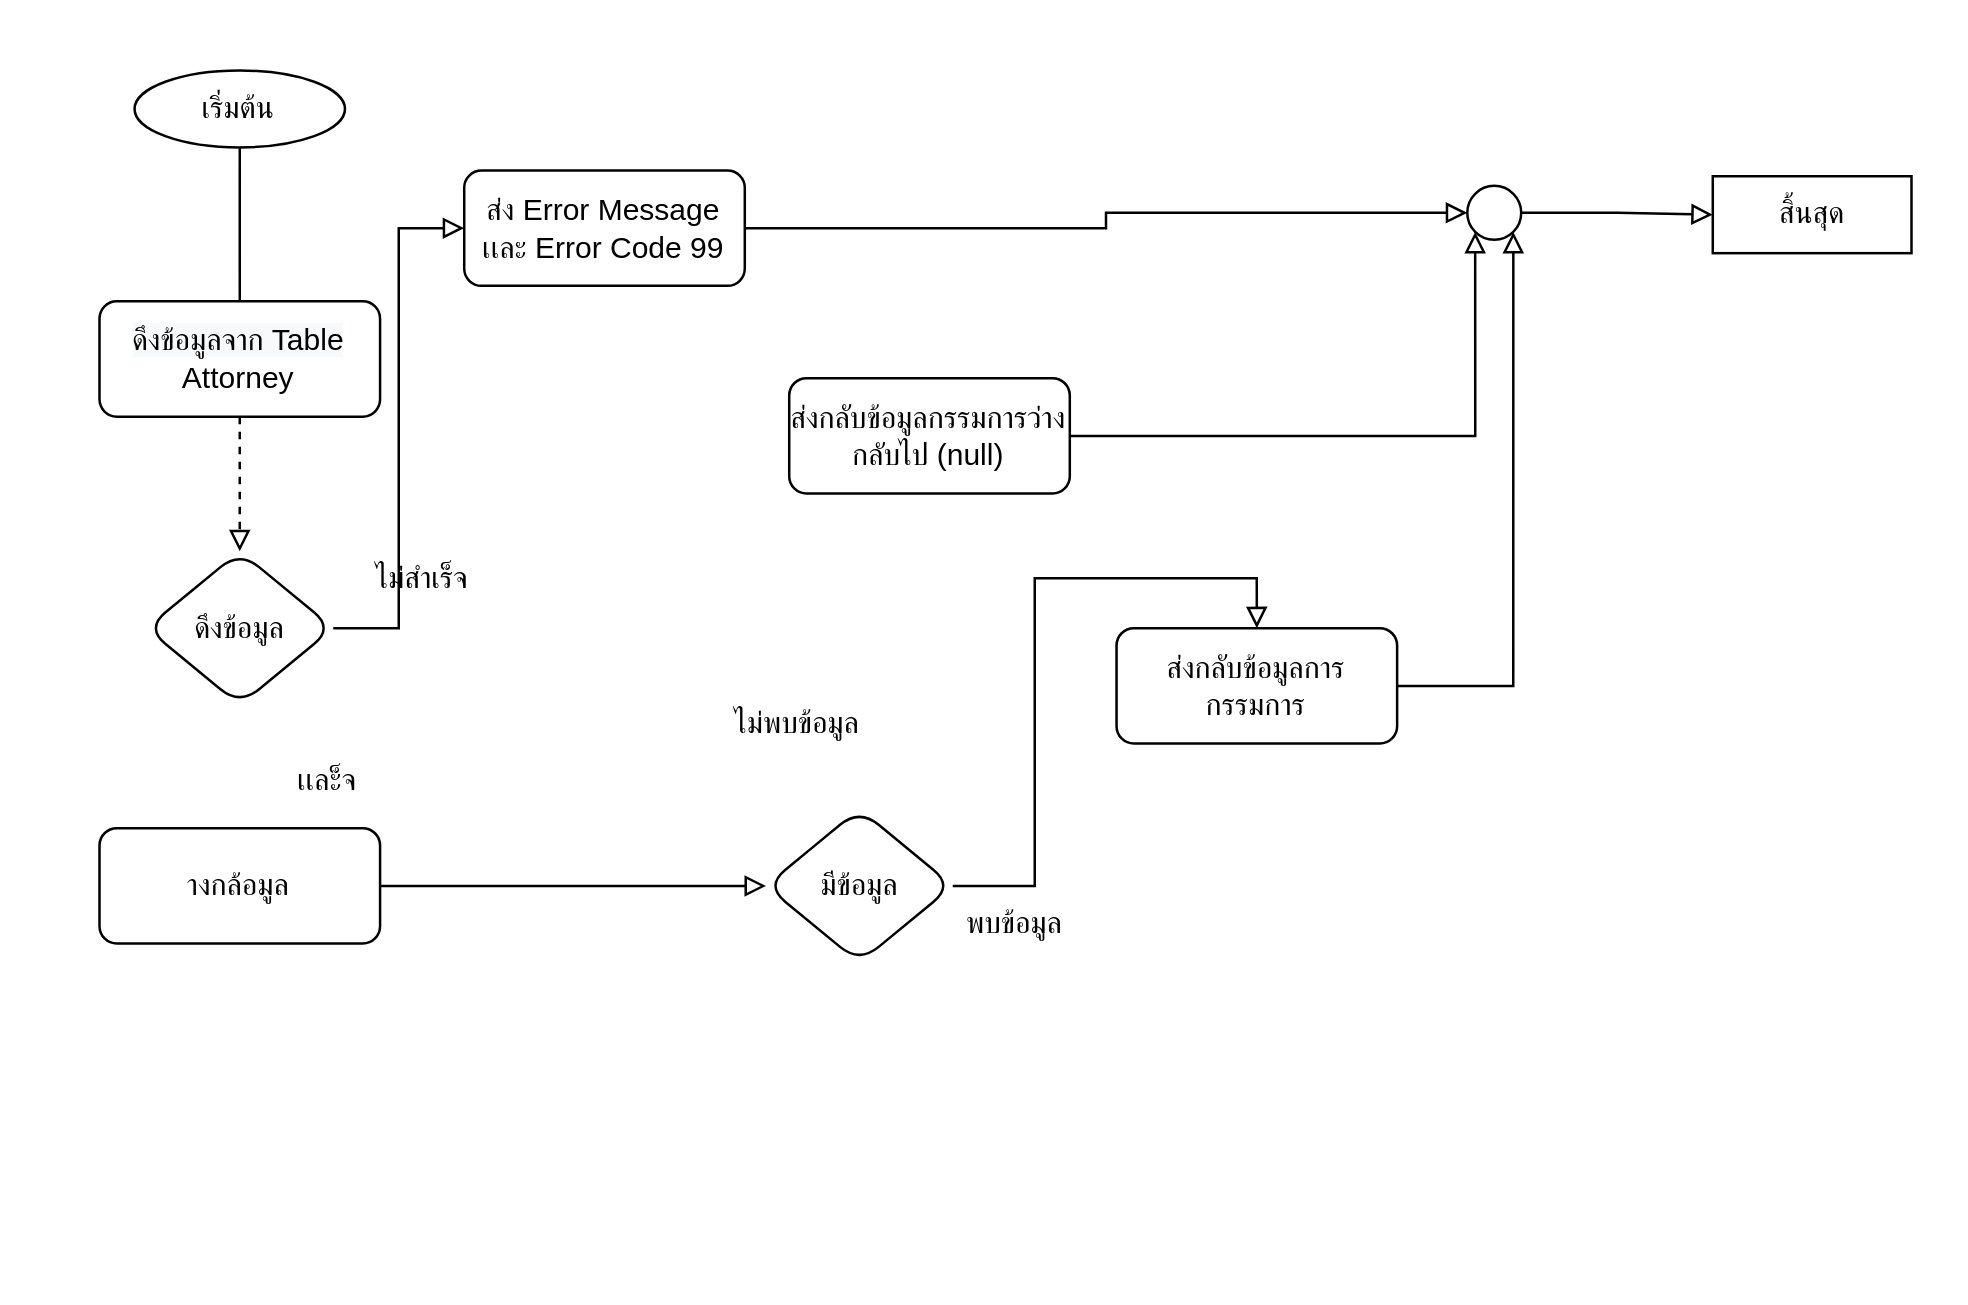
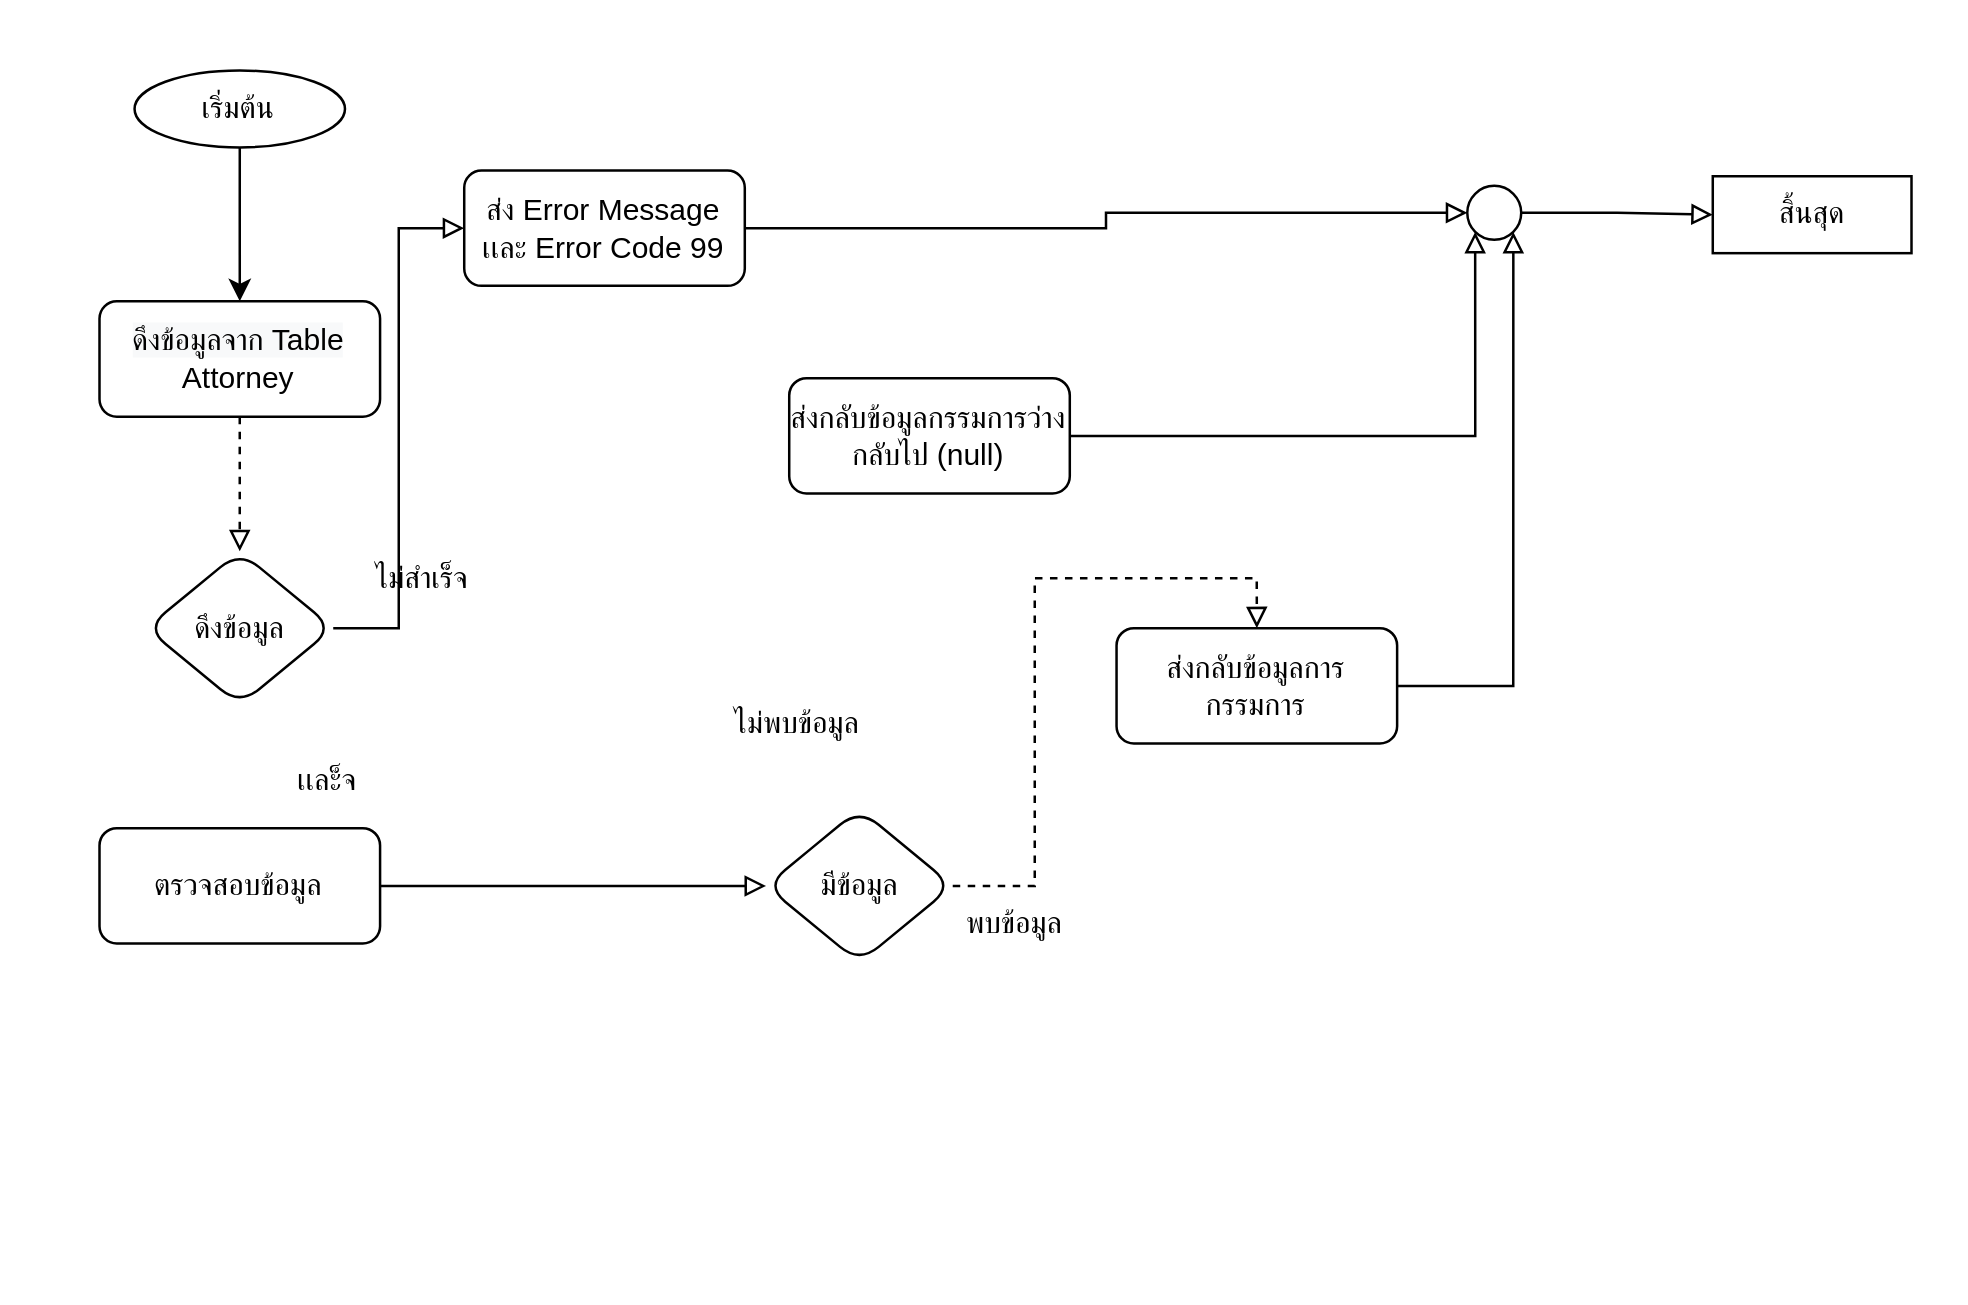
edge "เริ่มต้น" -- "ดึงข้อมูลจาก TableAttorney": arrowhead none -> classic
edge "มีข้อมูล" -> "ส่งกลับข้อมูลการกรรมการ": style solid -> dashed
node "างกล้อมูล": label "างกล้อมูล" -> "ตรวจสอบข้อมูล"
